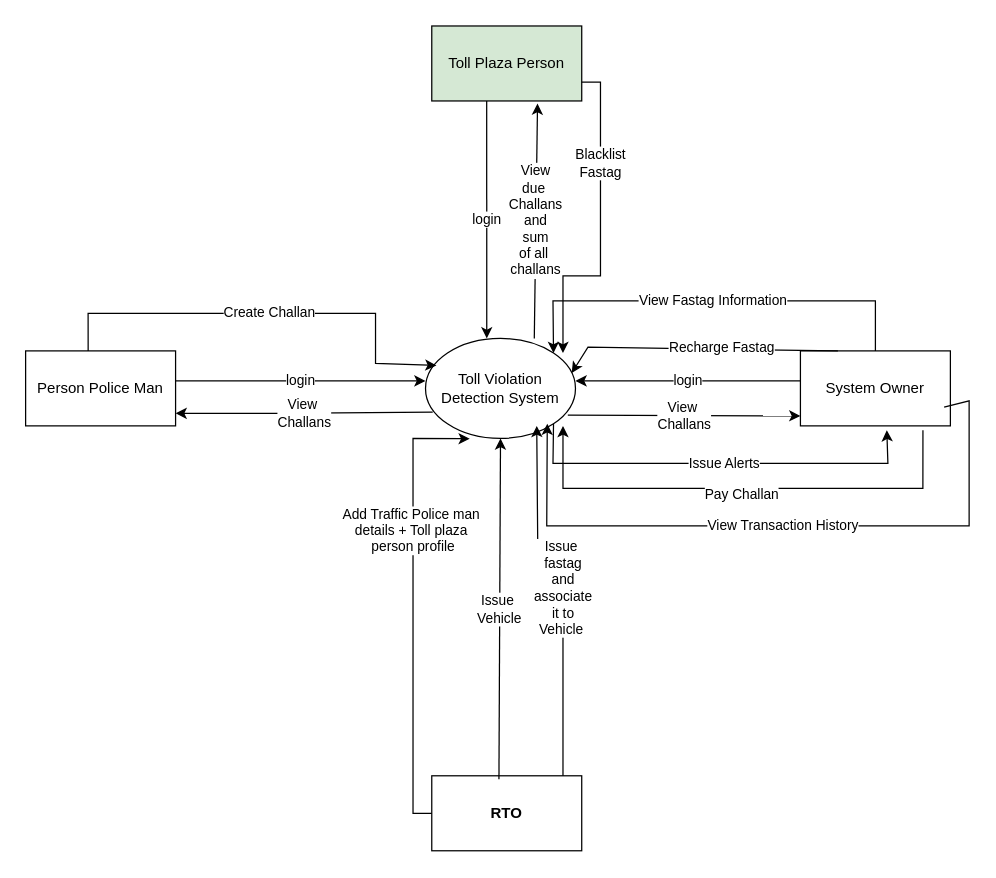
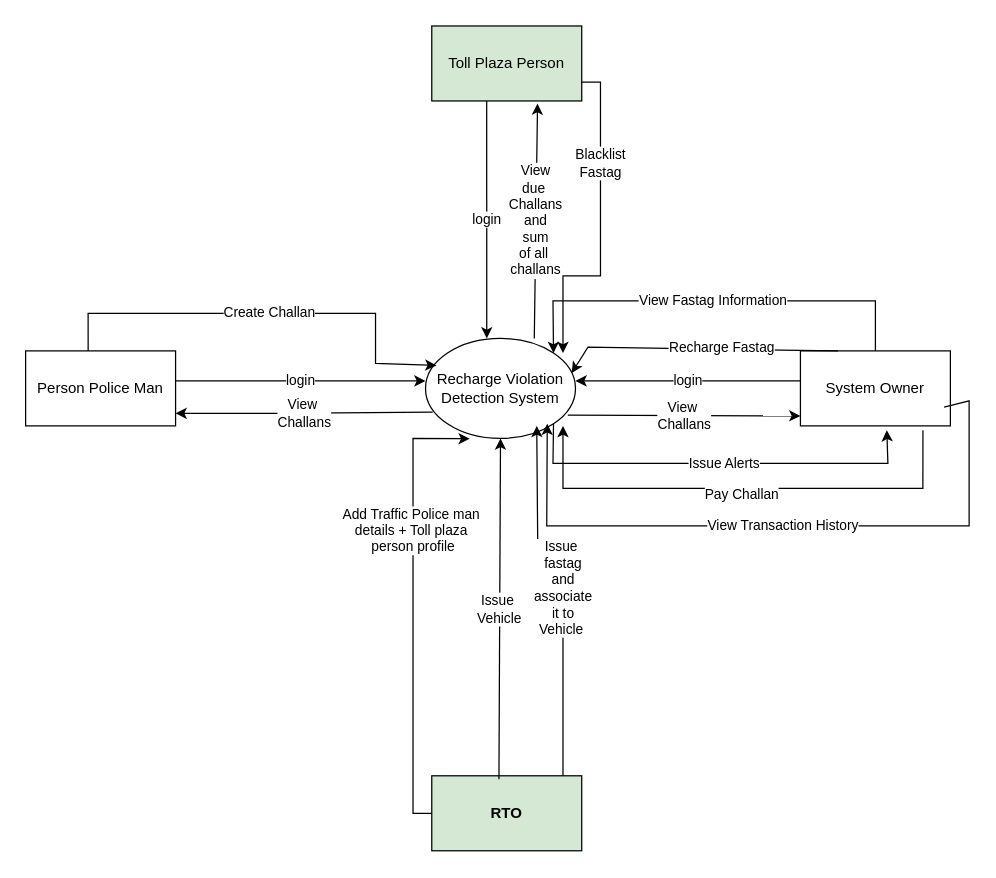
node "Toll Violation Detection System": label "Toll Violation Detection System" -> "Recharge Violation Detection System"
node "RTO": fillcolor #ffffff -> #d5e8d4
